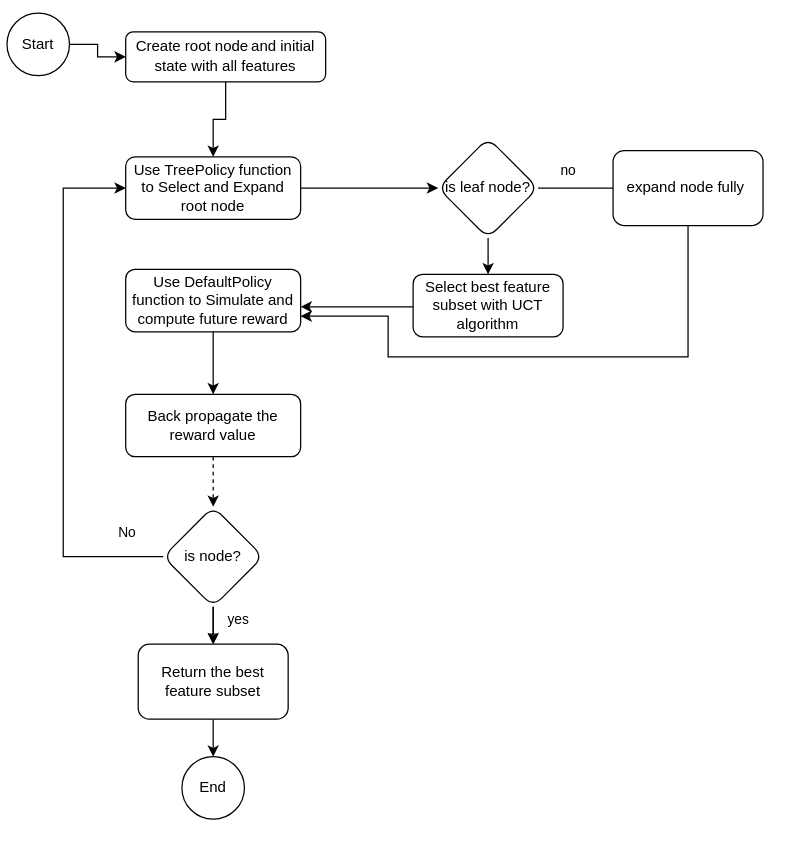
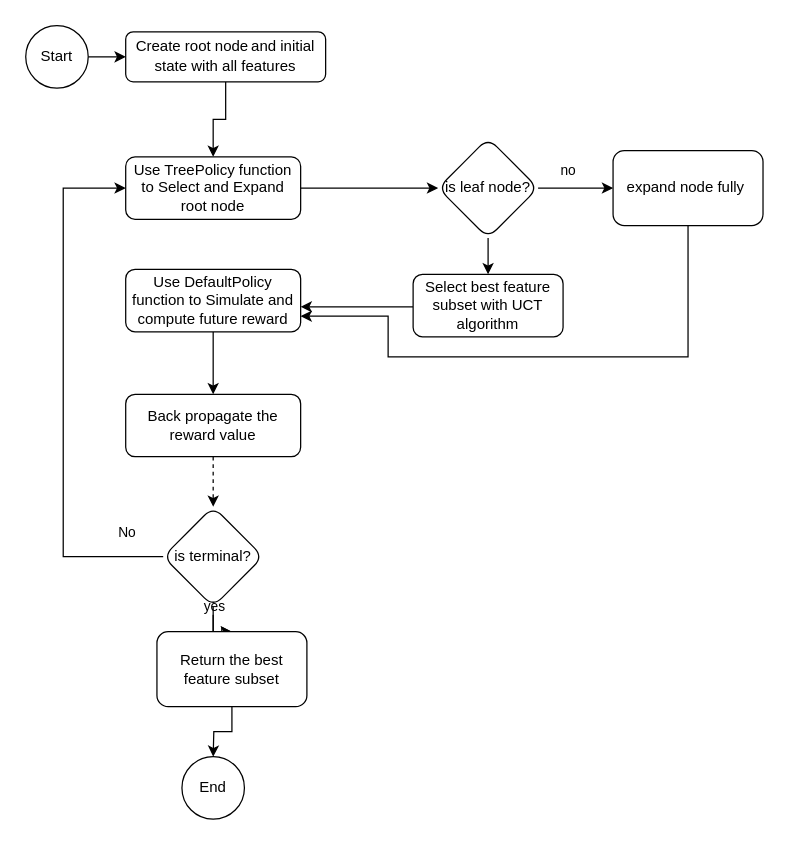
node "Start": moved (38, 44) -> (57, 57)
edge "is leaf node?" -- "expand node fully": arrowhead none -> classic
node "is node?": label "is node?" -> "is terminal?"
node "Return the best feature subset": moved (213, 682) -> (232, 669)
